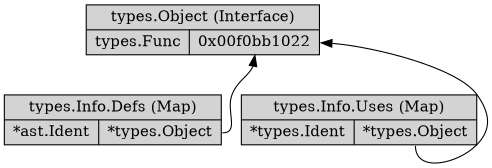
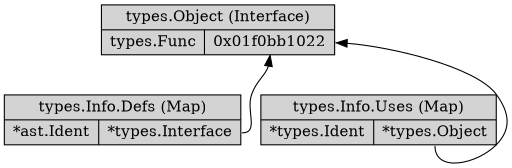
node "types.Object (Interface)": text "0x00f0bb1022" -> "0x01f0bb1022"
node "types.Info.Defs (Map)": text "*types.Object" -> "*types.Interface"
